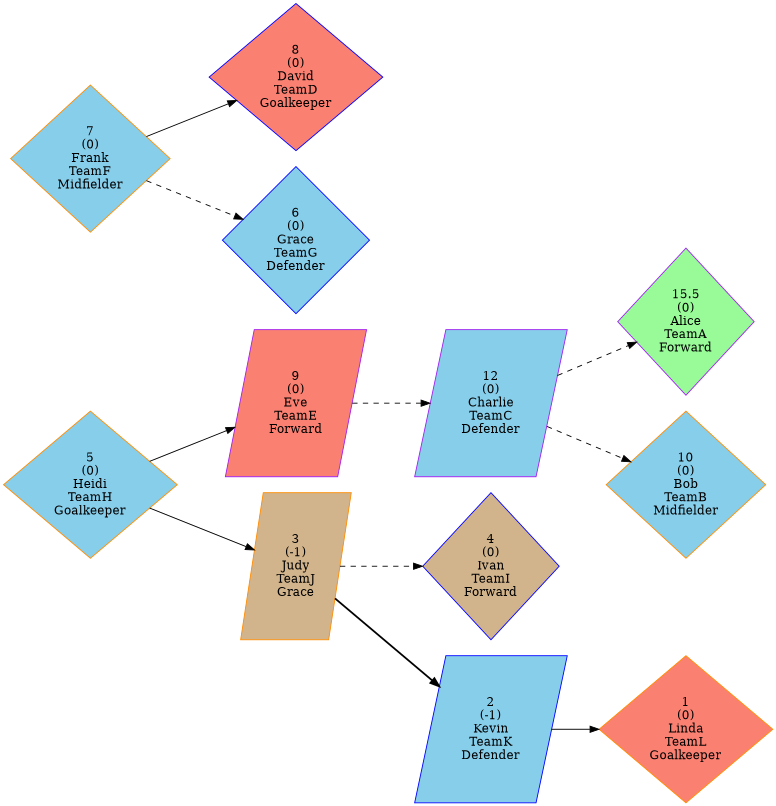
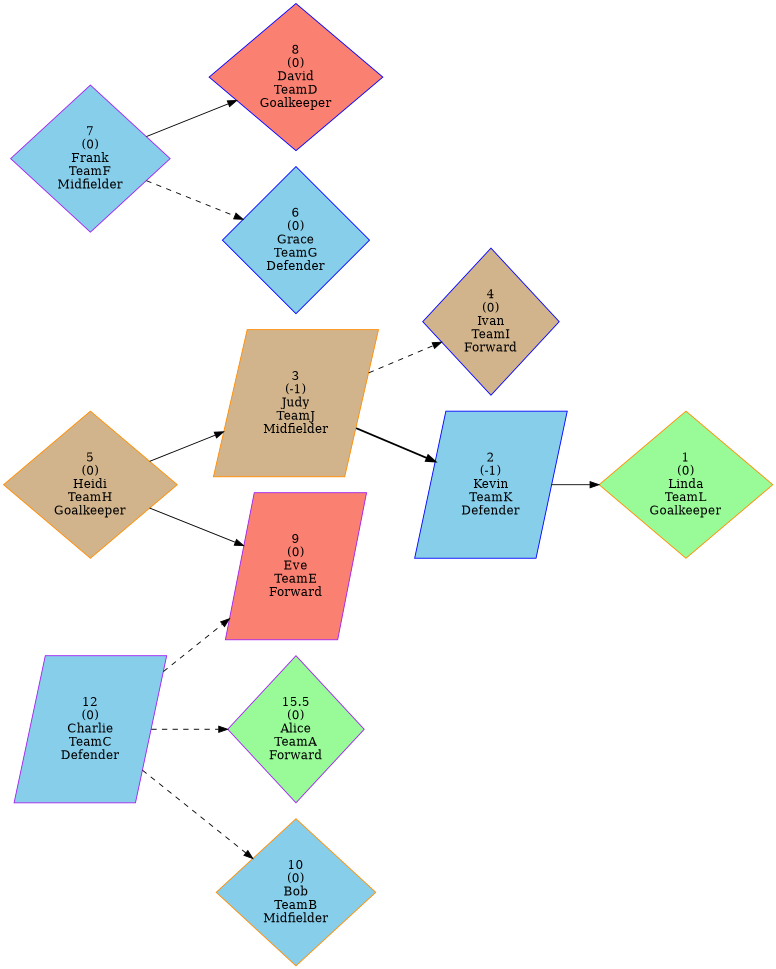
node "7 (0) Frank TeamF Midfielder": color darkorange -> purple
edge "9 (0) Eve TeamE Forward" -> "12 (0) Charlie TeamC Defender": reversed
node "5 (0) Heidi TeamH Goalkeeper": fillcolor skyblue -> tan
node "3 (-1) Judy TeamJ Grace": label "3 (-1) Judy TeamJ Grace" -> "3 (-1) Judy TeamJ Midfielder"
node "1 (0) Linda TeamL Goalkeeper": fillcolor salmon -> palegreen
